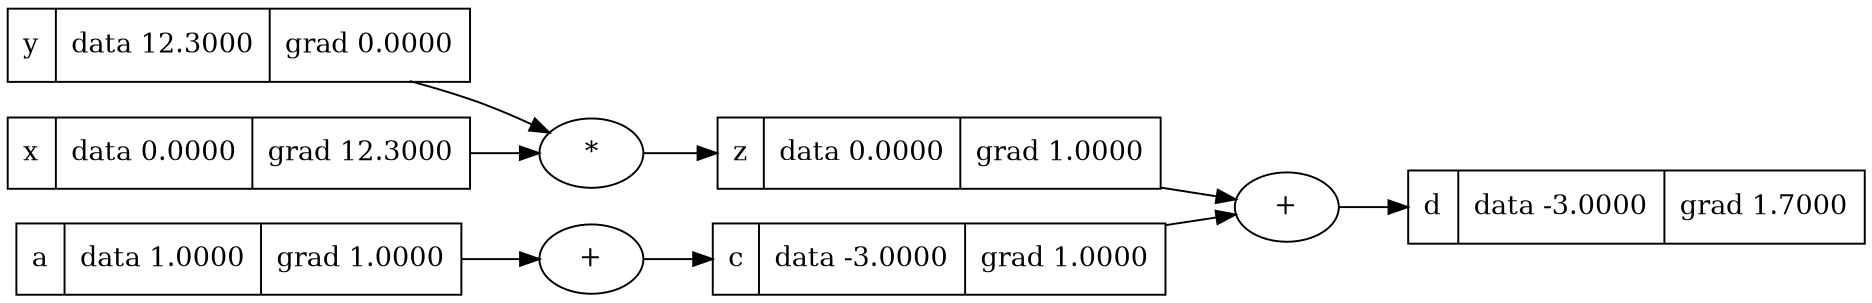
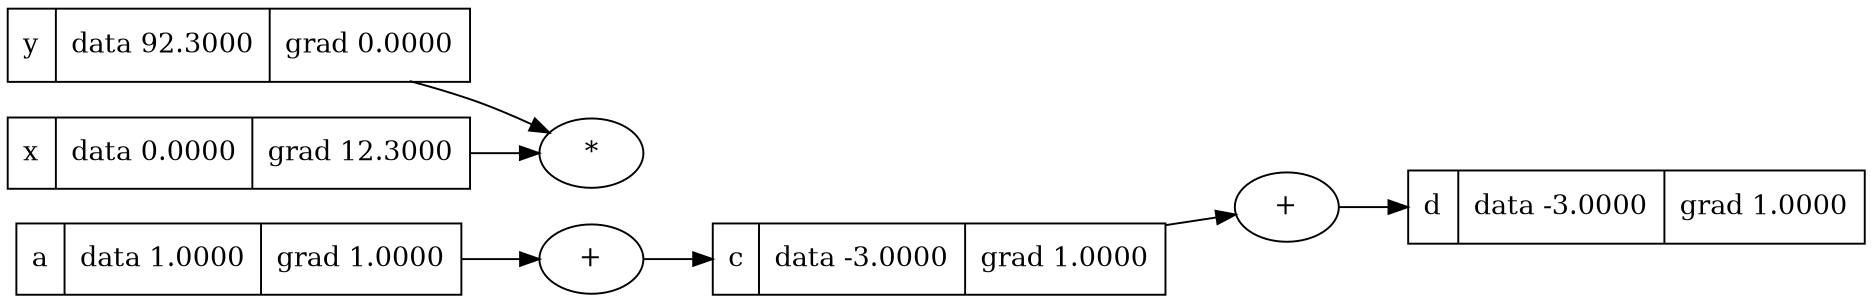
node "y": text "data 12.3000" -> "data 92.3000"
node "z": removed
node "d": text "grad 1.7000" -> "grad 1.0000"
